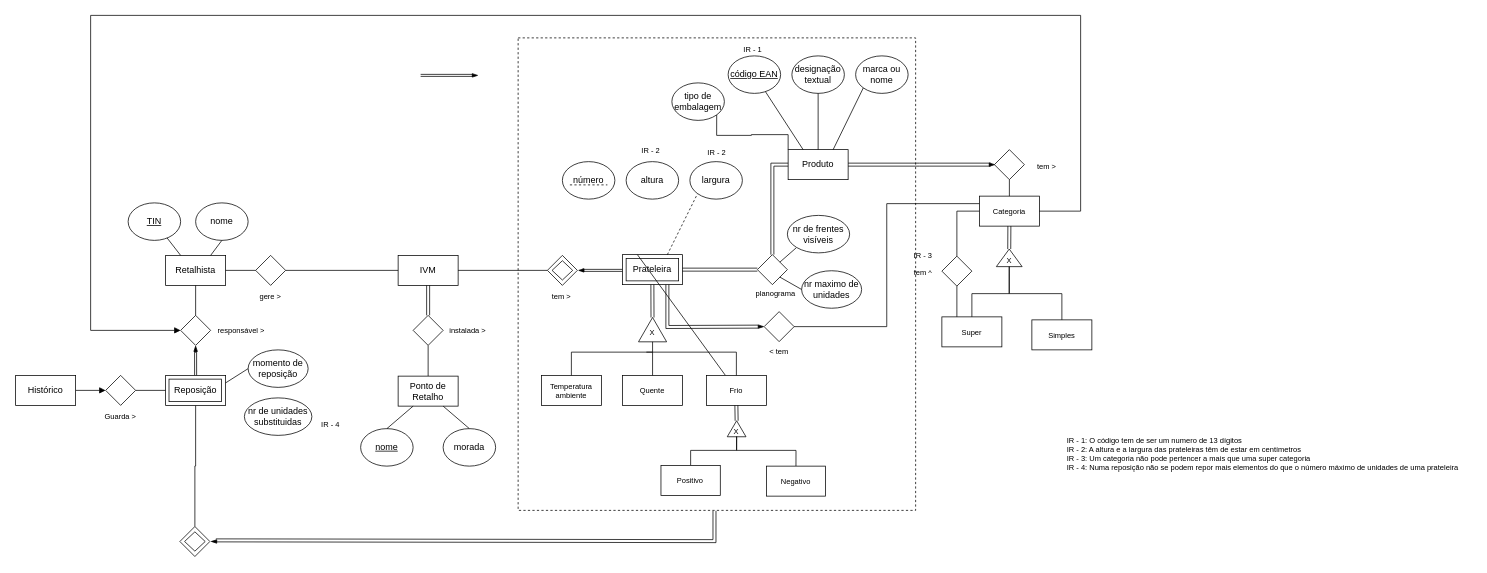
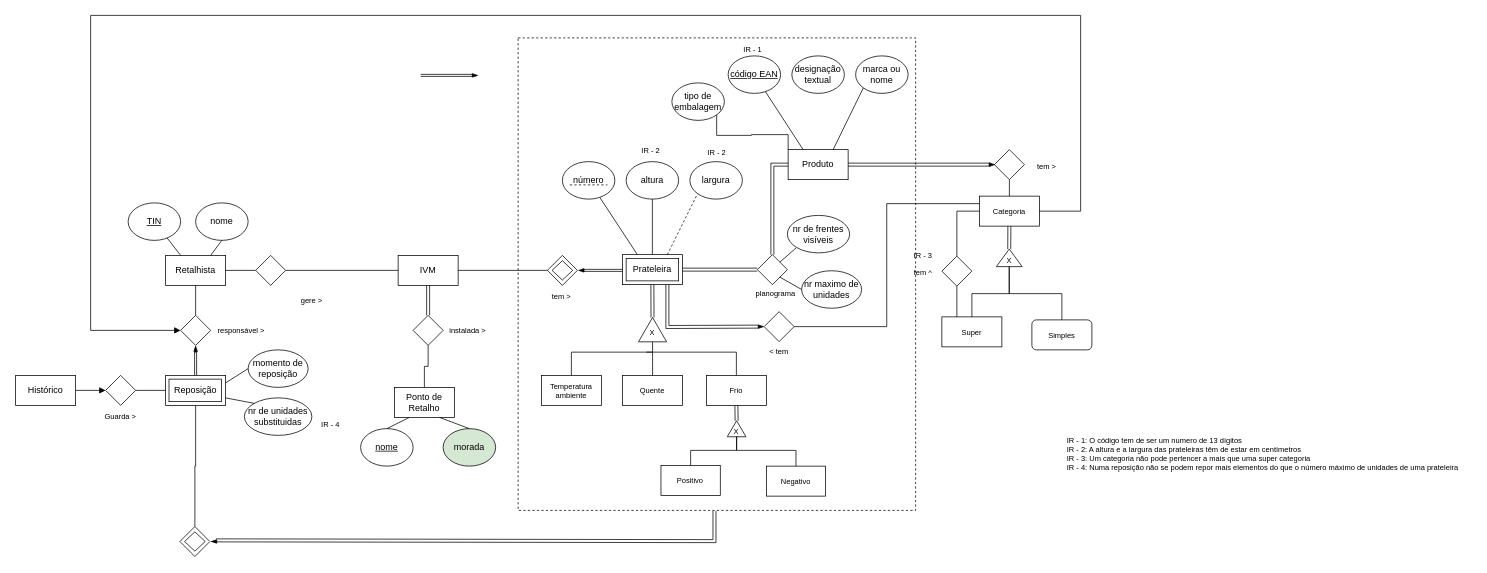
edge "designação textual" -- "Produto": removed
edge "altura" -- "Prateleira": added
node "gere >": moved (270, 297) -> (312, 300)
node "Simples": shape rectangle -> rounded rectangle
edge "Prateleira" -- "Frio": now "Prateleira" -- "número"
node "Ponto de Retalho": moved (428, 391) -> (424, 402)
edge "Reposição" -- "nr de unidades substituidas": added
node "morada": fillcolor #ffffff -> #d5e8d4
